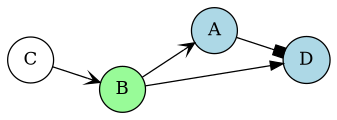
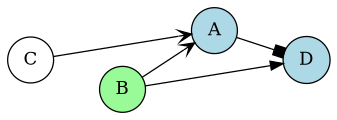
edge "C" -> "B": now "C" -> "A"
